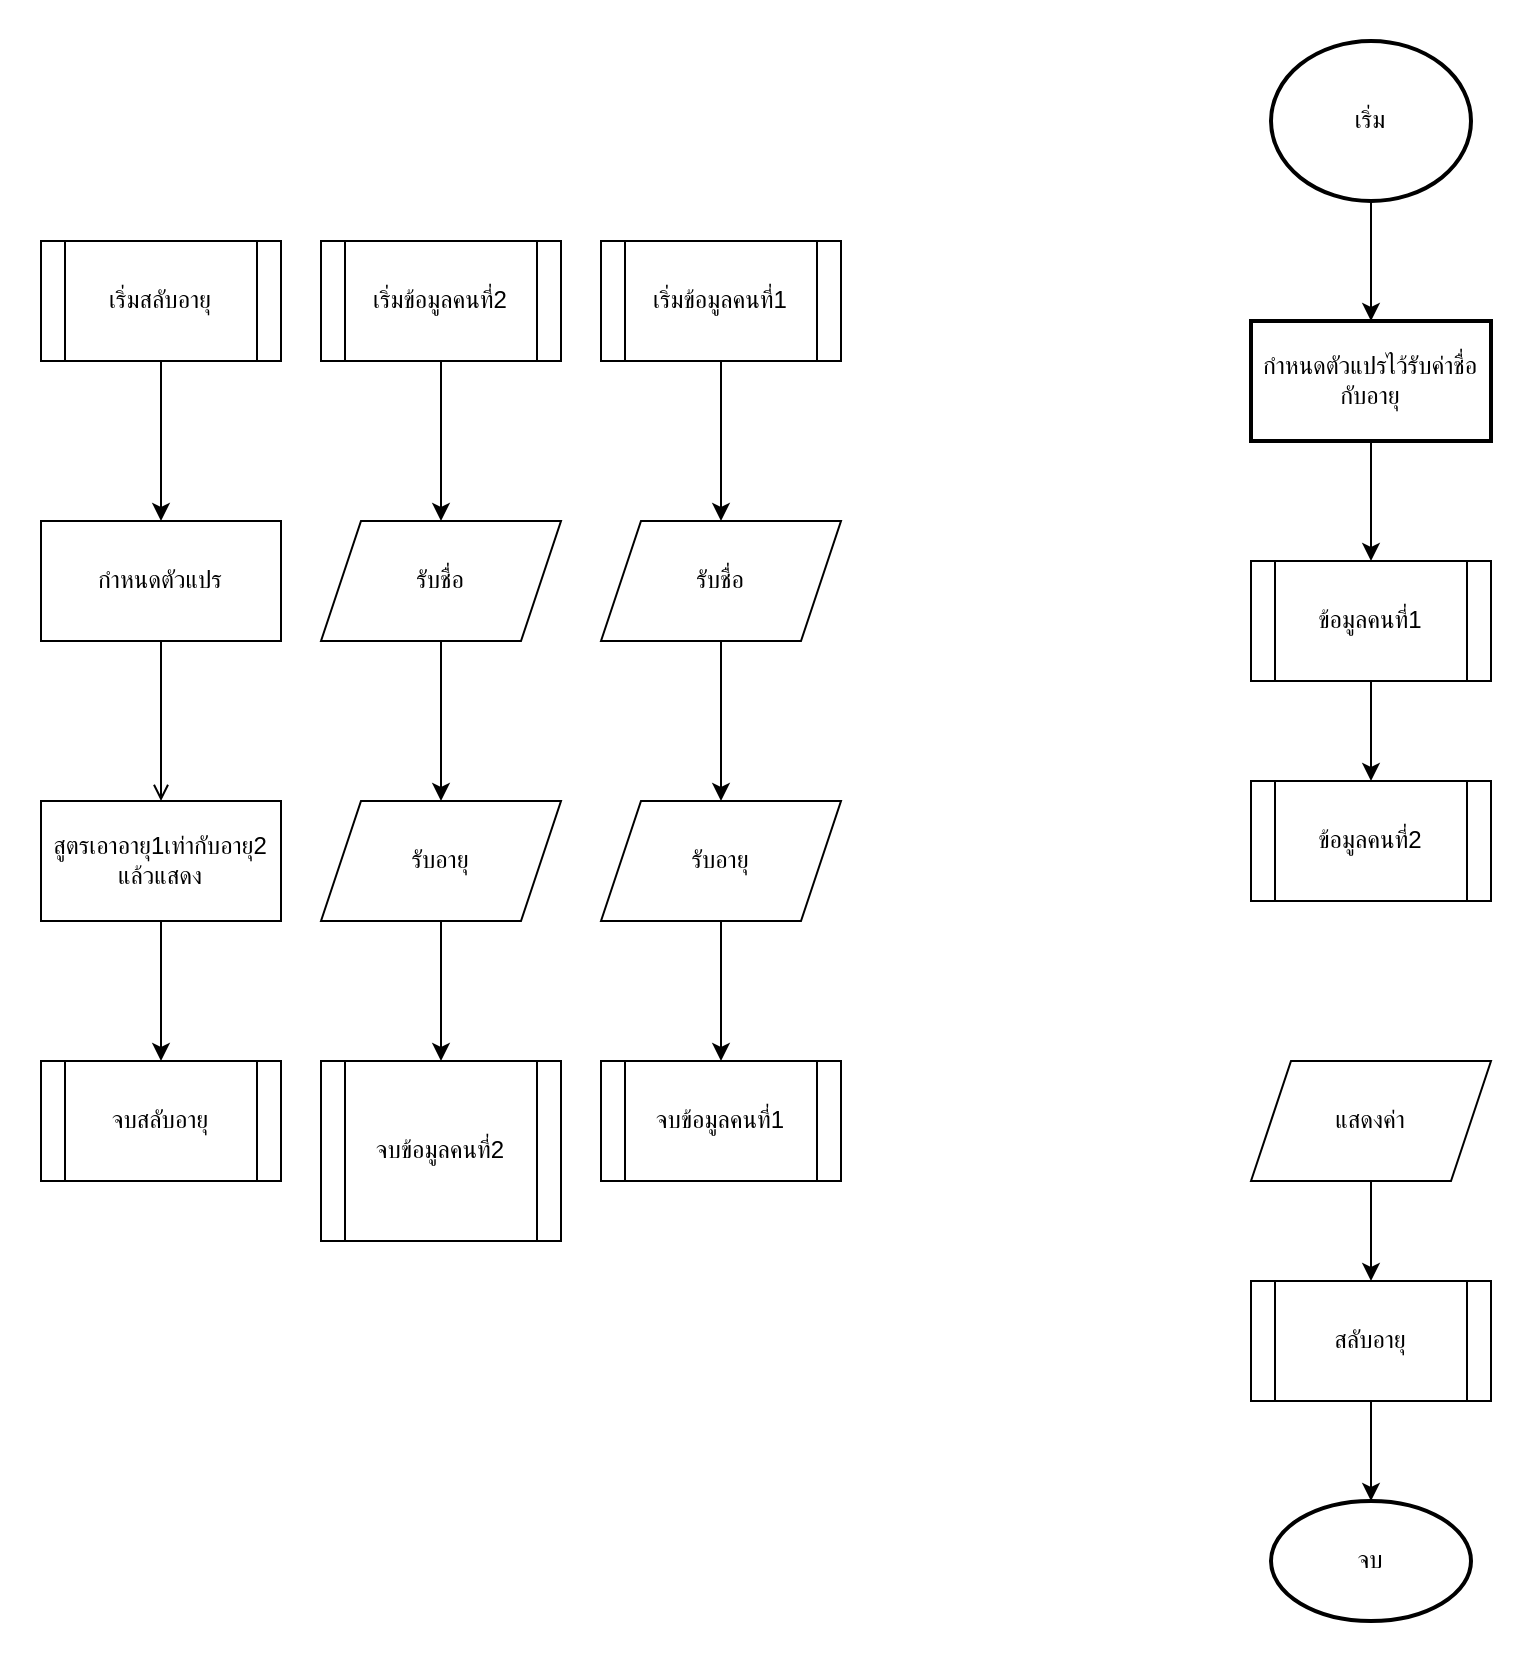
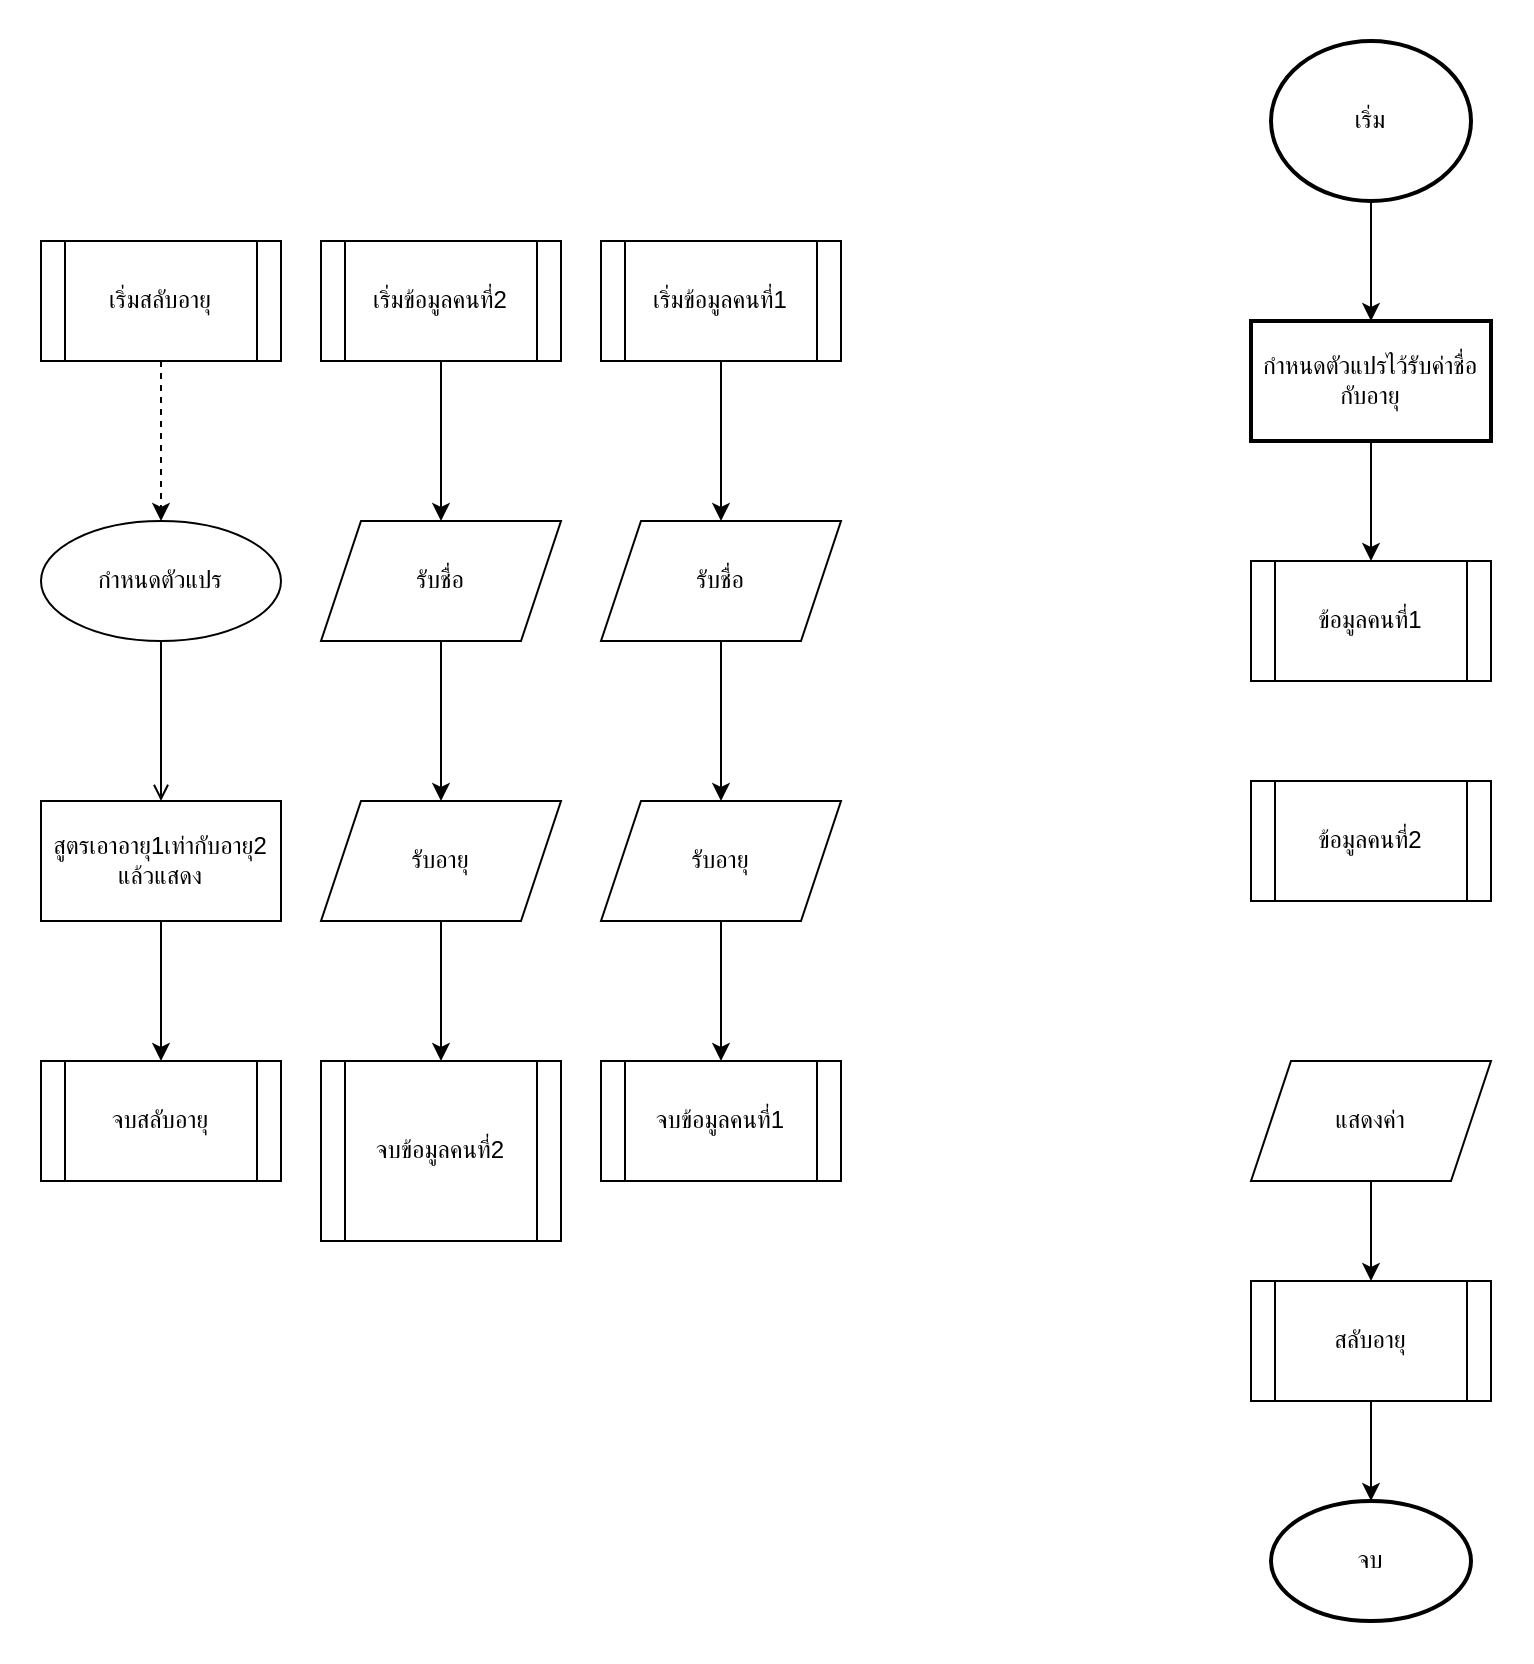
edge "เริ่มสลับอายุ" -> "กำหนดตัวแปร": style solid -> dashed
node "กำหนดตัวแปร": shape rectangle -> ellipse
edge "ข้อมูลคนที่1" -> "ข้อมูลคนที่2": removed
